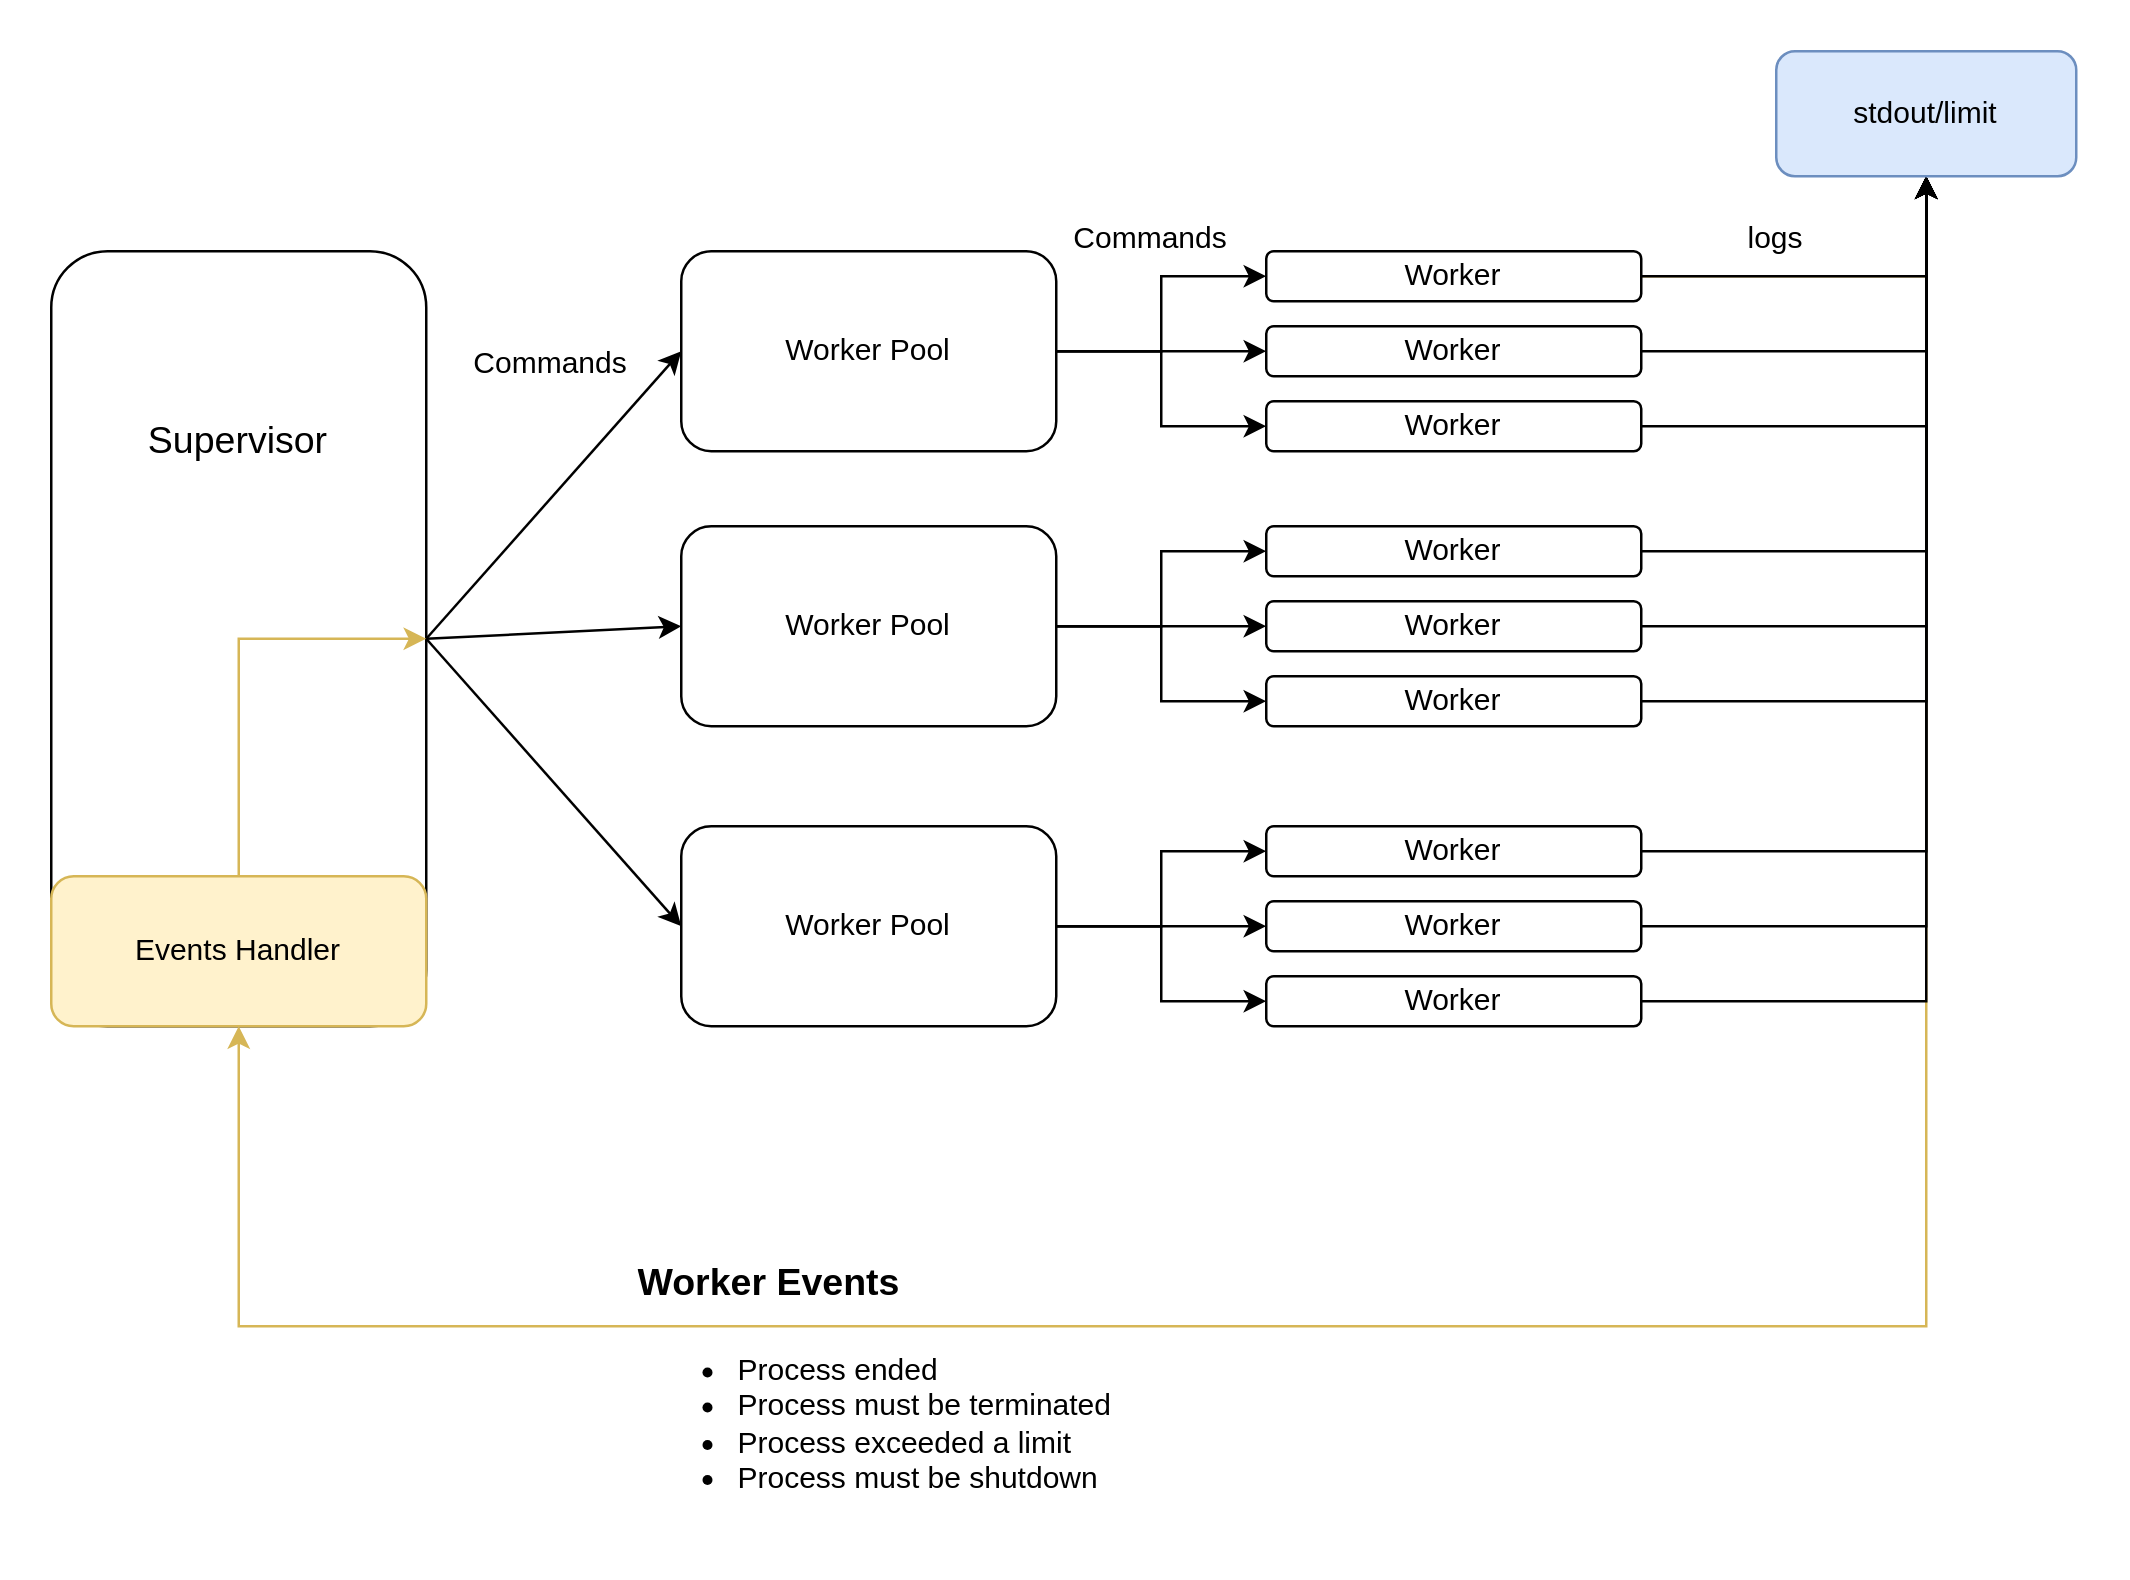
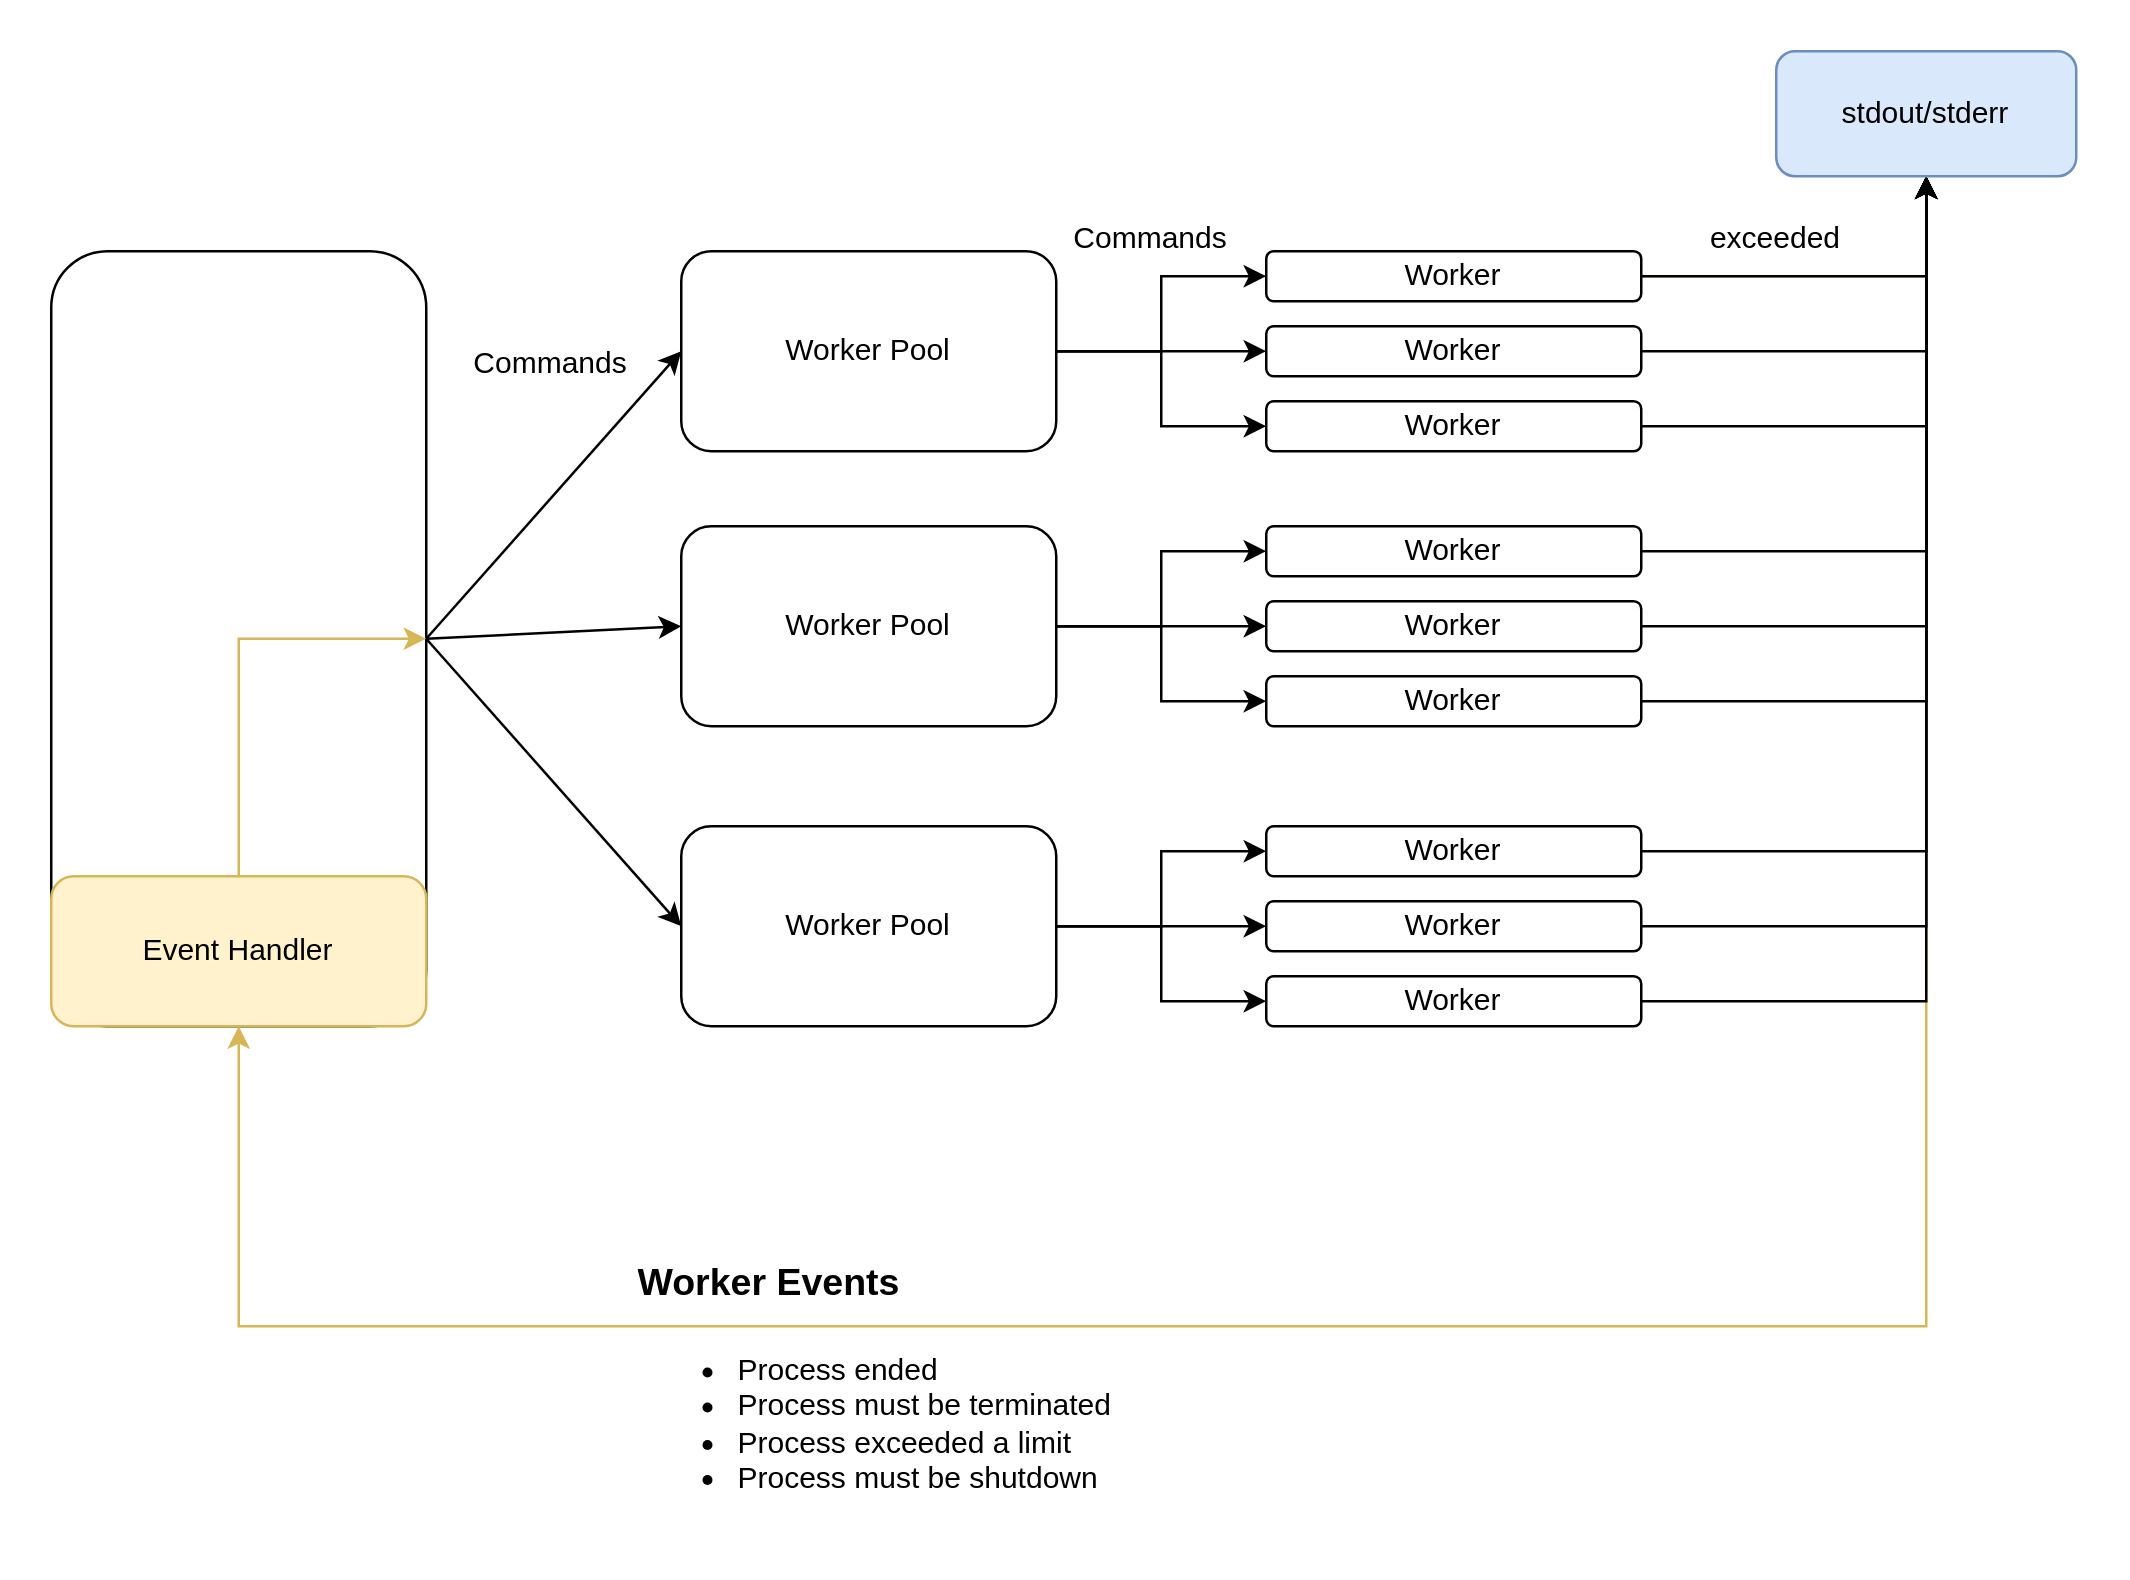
node "stdout/limit": label "stdout/limit" -> "stdout/stderr"
node "logs": label "logs" -> "exceeded"
node "Supervisor": removed
node "Events Handler": label "Events Handler" -> "Event Handler"
